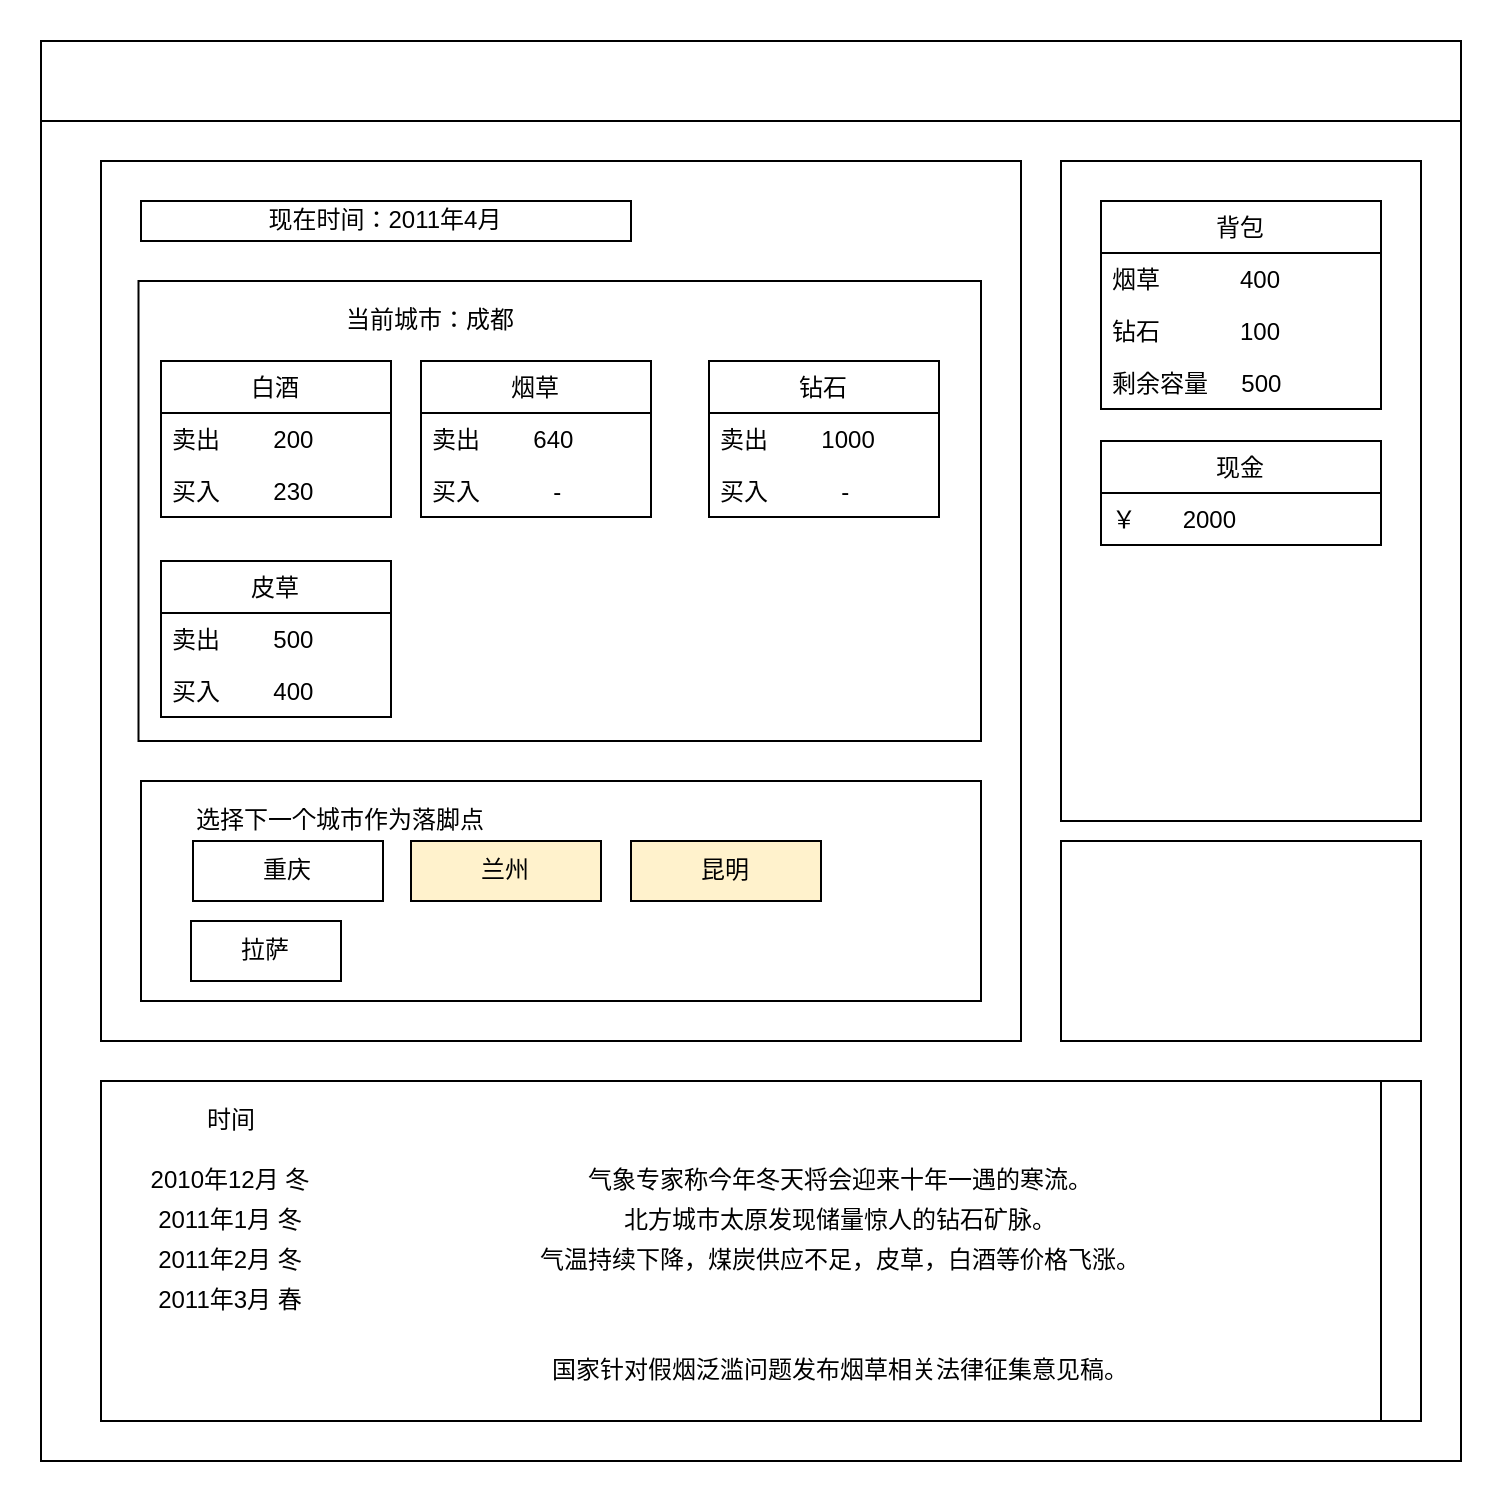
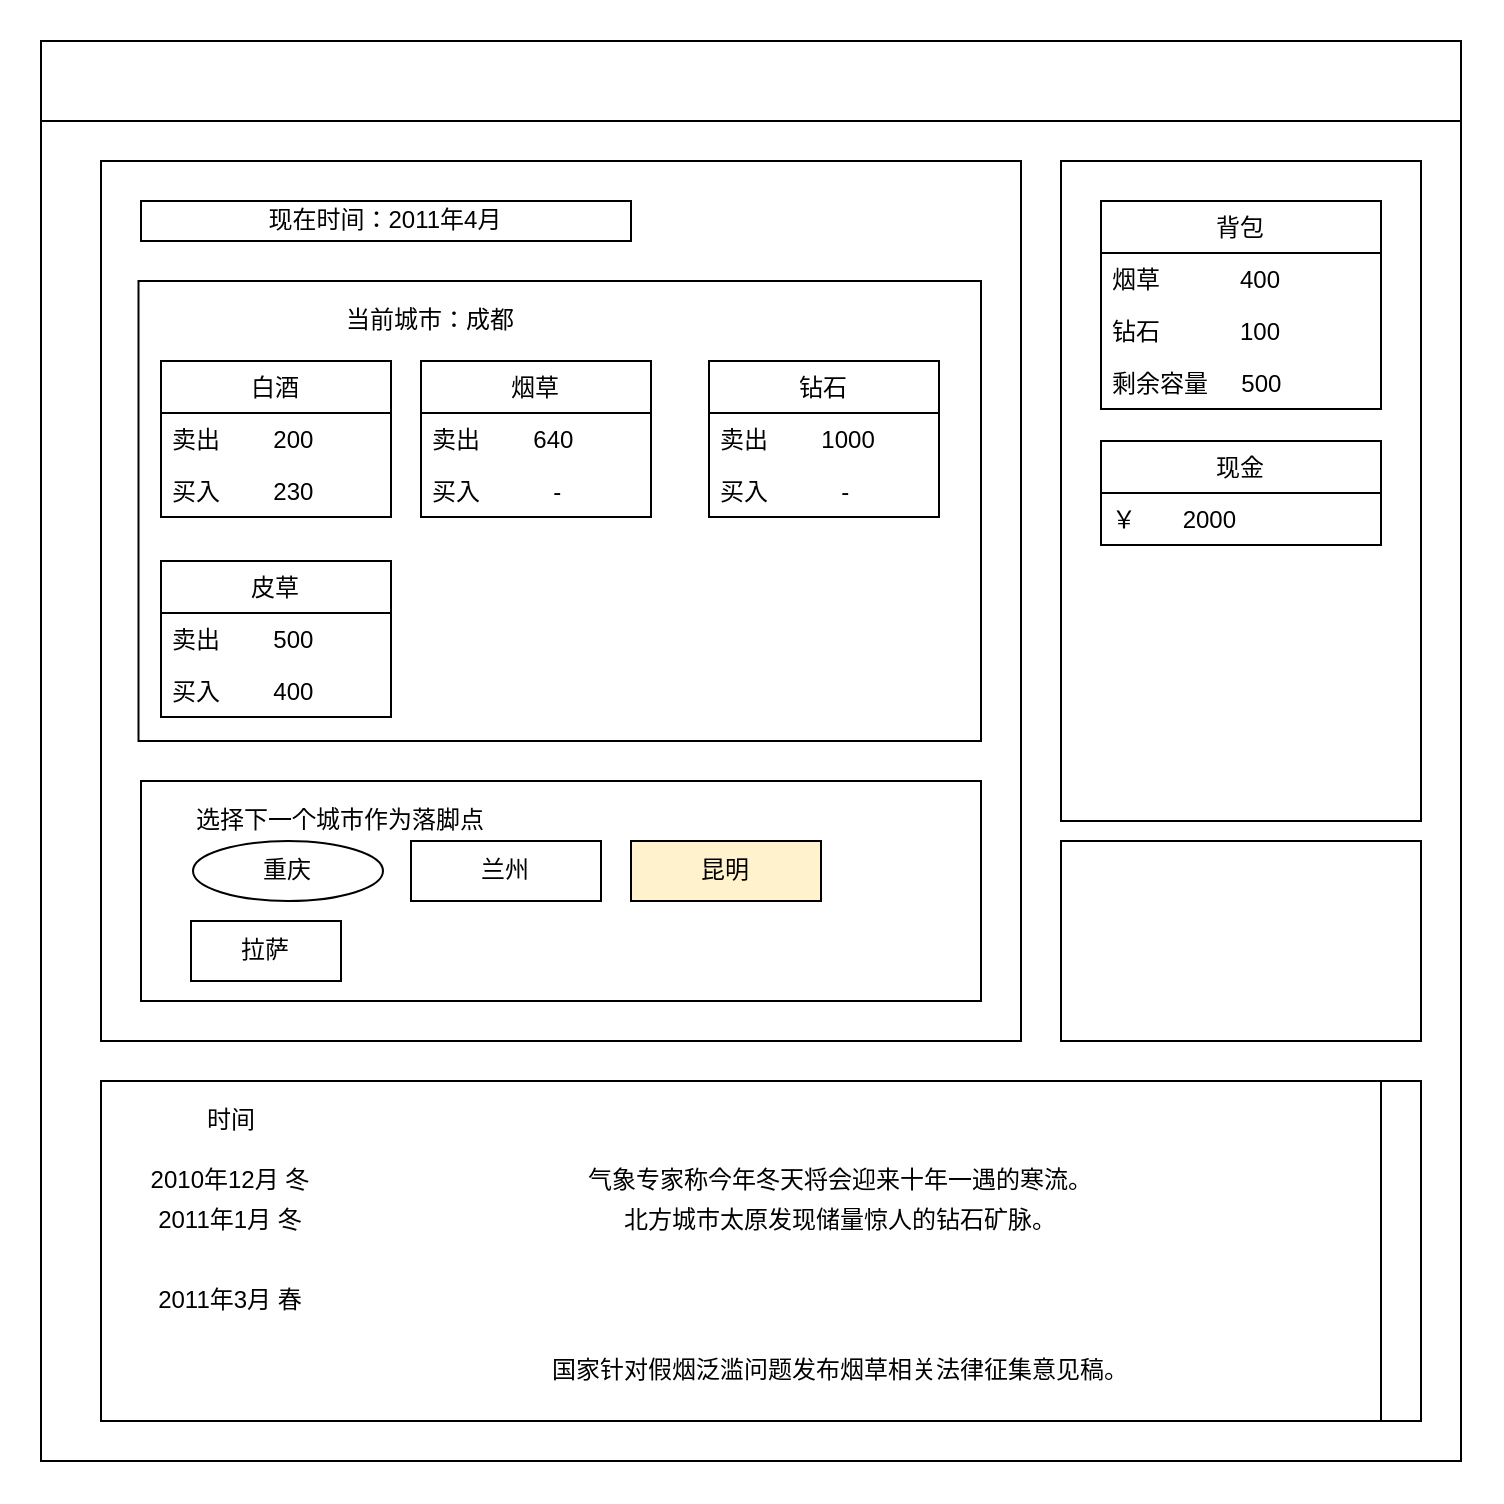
node "重庆": shape rectangle -> ellipse
node "兰州": fillcolor #fff2cc -> #ffffff
node "2011年2月 冬": removed
node "气温持续下降，煤炭供应不足，皮草，白酒等价格飞涨。": removed
